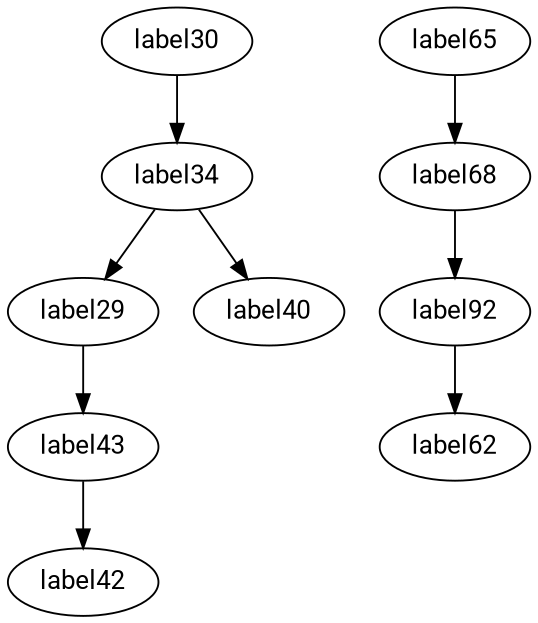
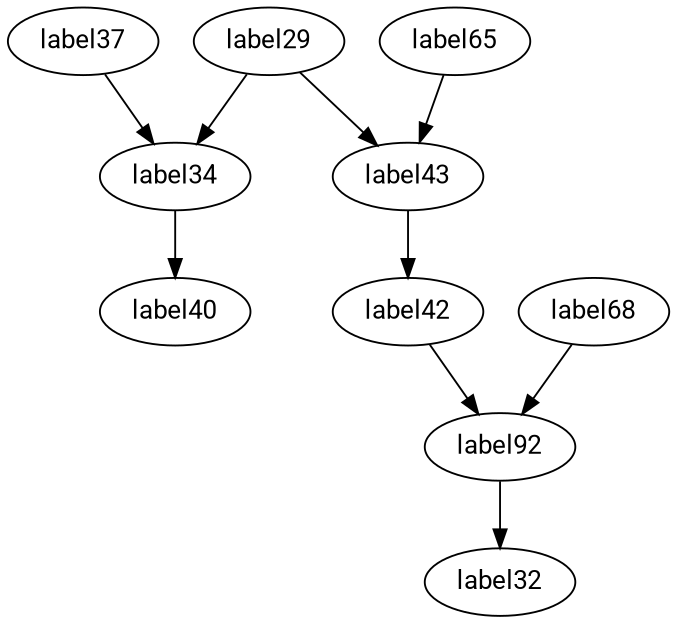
node "label30": label "label30" -> "label37"
edge "label65" -> "label68": now "label65" -> "label43"
edge "label34" -> "label29": reversed
edge "label42" -> "label92": added
node "label62": label "label62" -> "label32"
